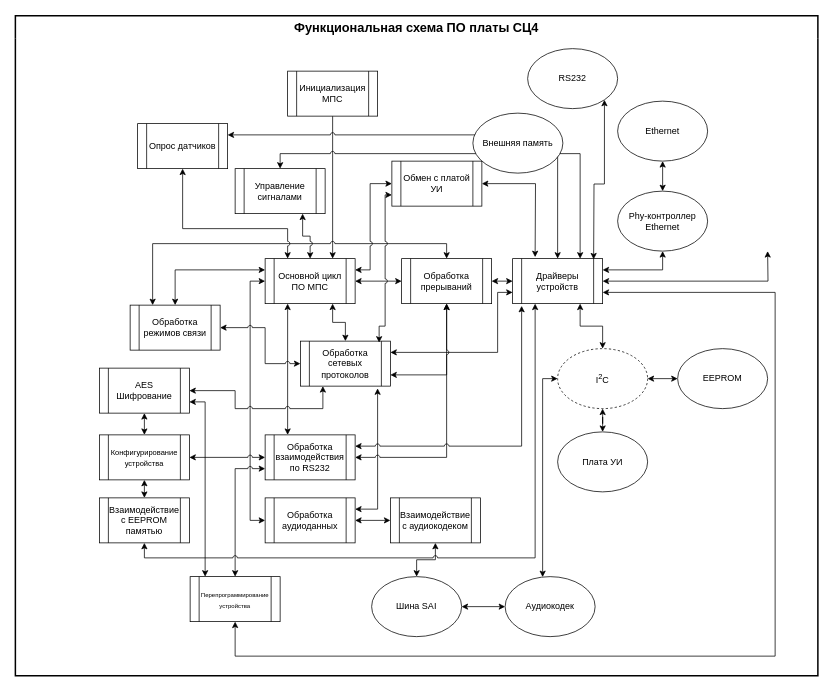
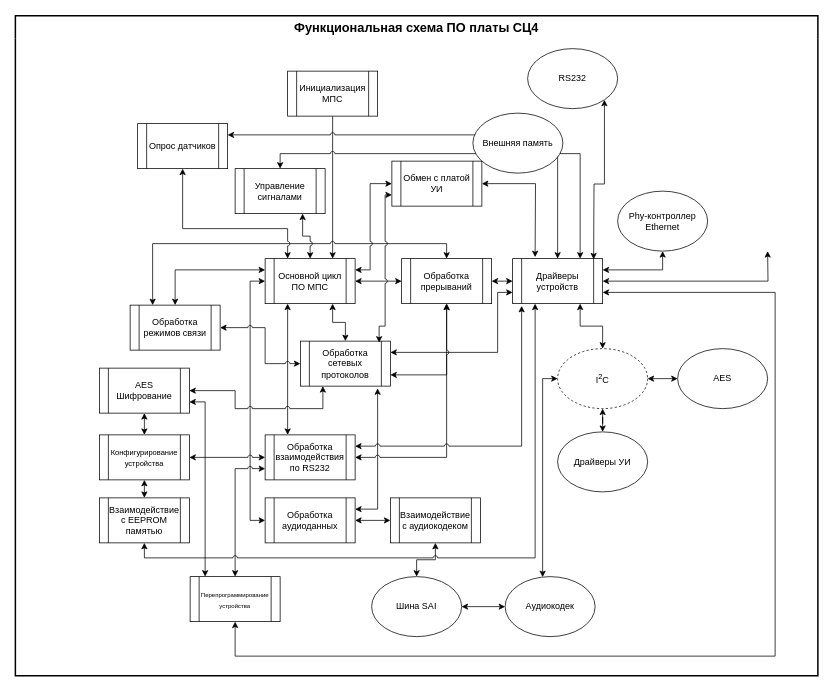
node "Ethernet": removed
edge "Ethernet" -- "Phy-контроллер Ethernet": removed
node "EEPROM": label "EEPROM" -> "AES"
node "Плата УИ": label "Плата УИ" -> "Драйверы УИ"
